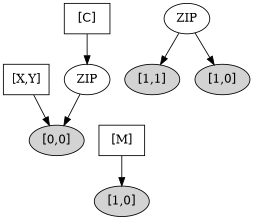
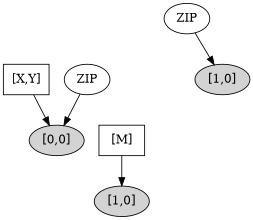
node "[C]": removed
node "[1,1]": removed
